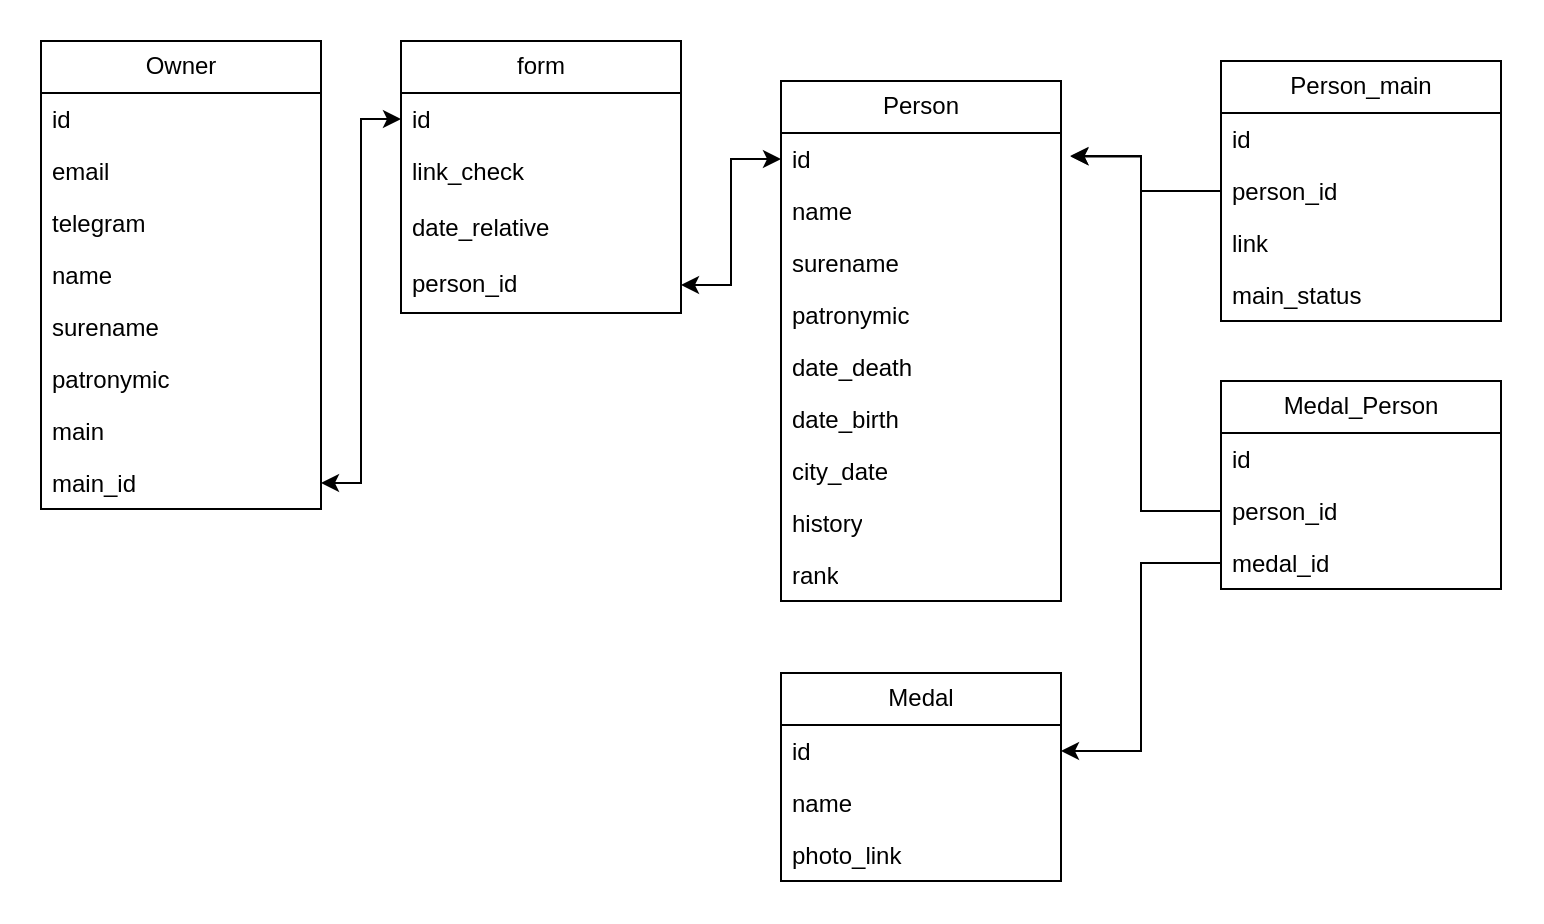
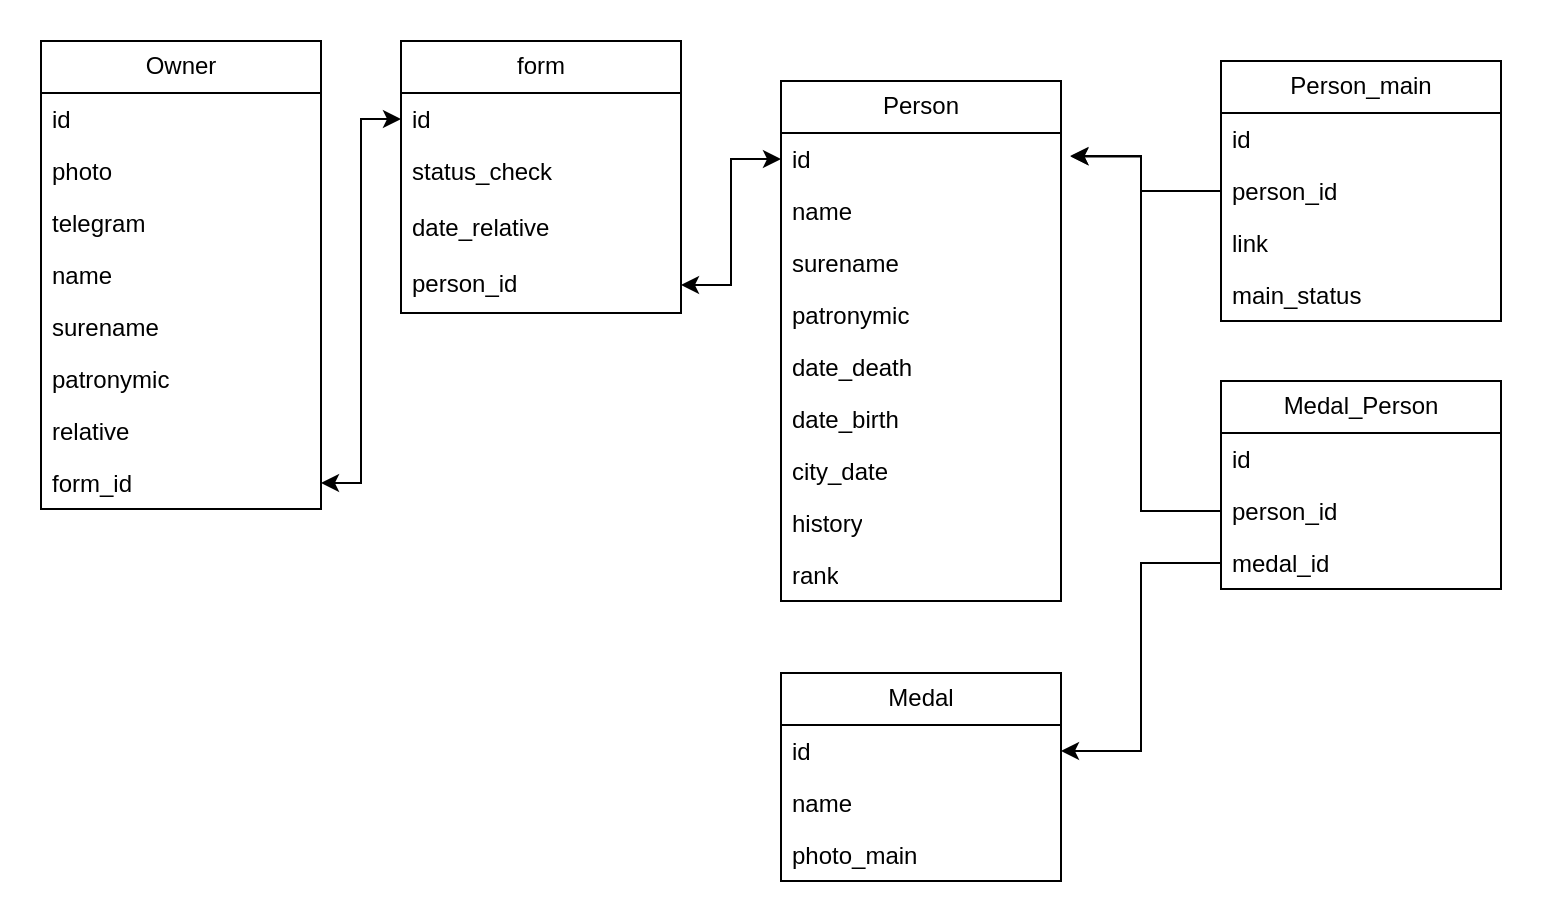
node "email": label "email" -> "photo"
node "link_check": label "link_check" -> "status_check"
node "main": label "main" -> "relative"
node "main_id": label "main_id" -> "form_id"
node "photo_link": label "photo_link" -> "photo_main"
